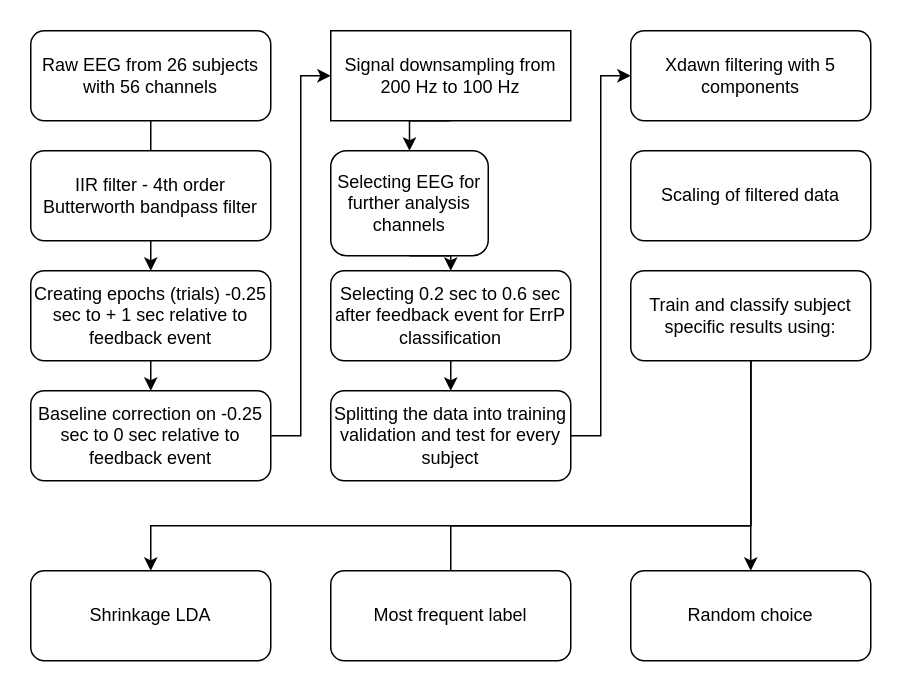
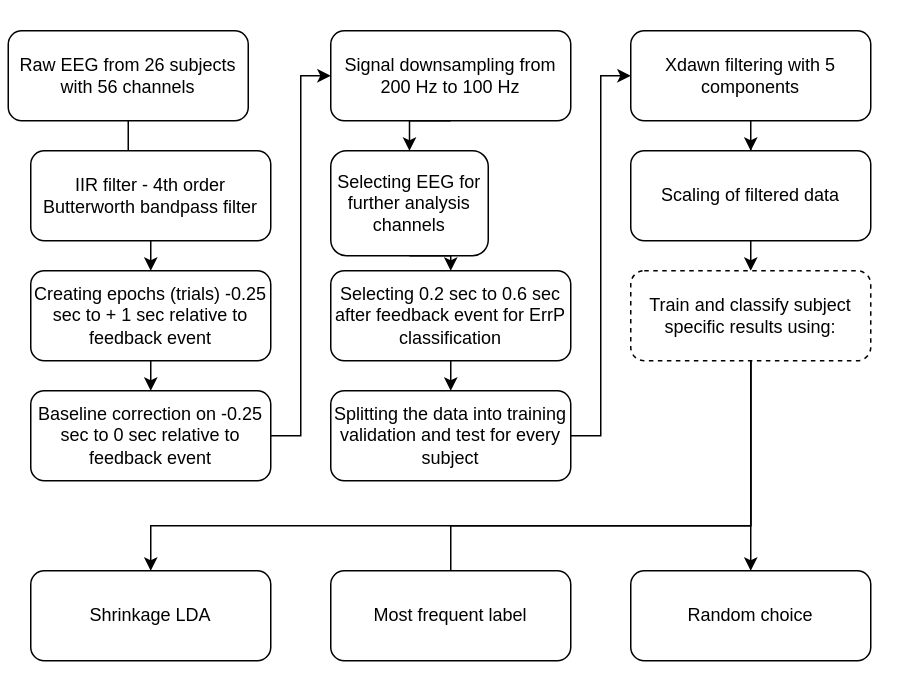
node "Raw EEG from 26 subjects with 56 channels": moved (151, 76) -> (128, 76)
node "Signal downsampling from 200 Hz to 100 Hz": shape rectangle -> rounded rectangle
edge "Xdawn filtering with 5 components" -> "Scaling of filtered data": added
edge "Scaling of filtered data" -> "Train and classify subject specific results using:": added
node "Train and classify subject specific results using:": style solid -> dashed
